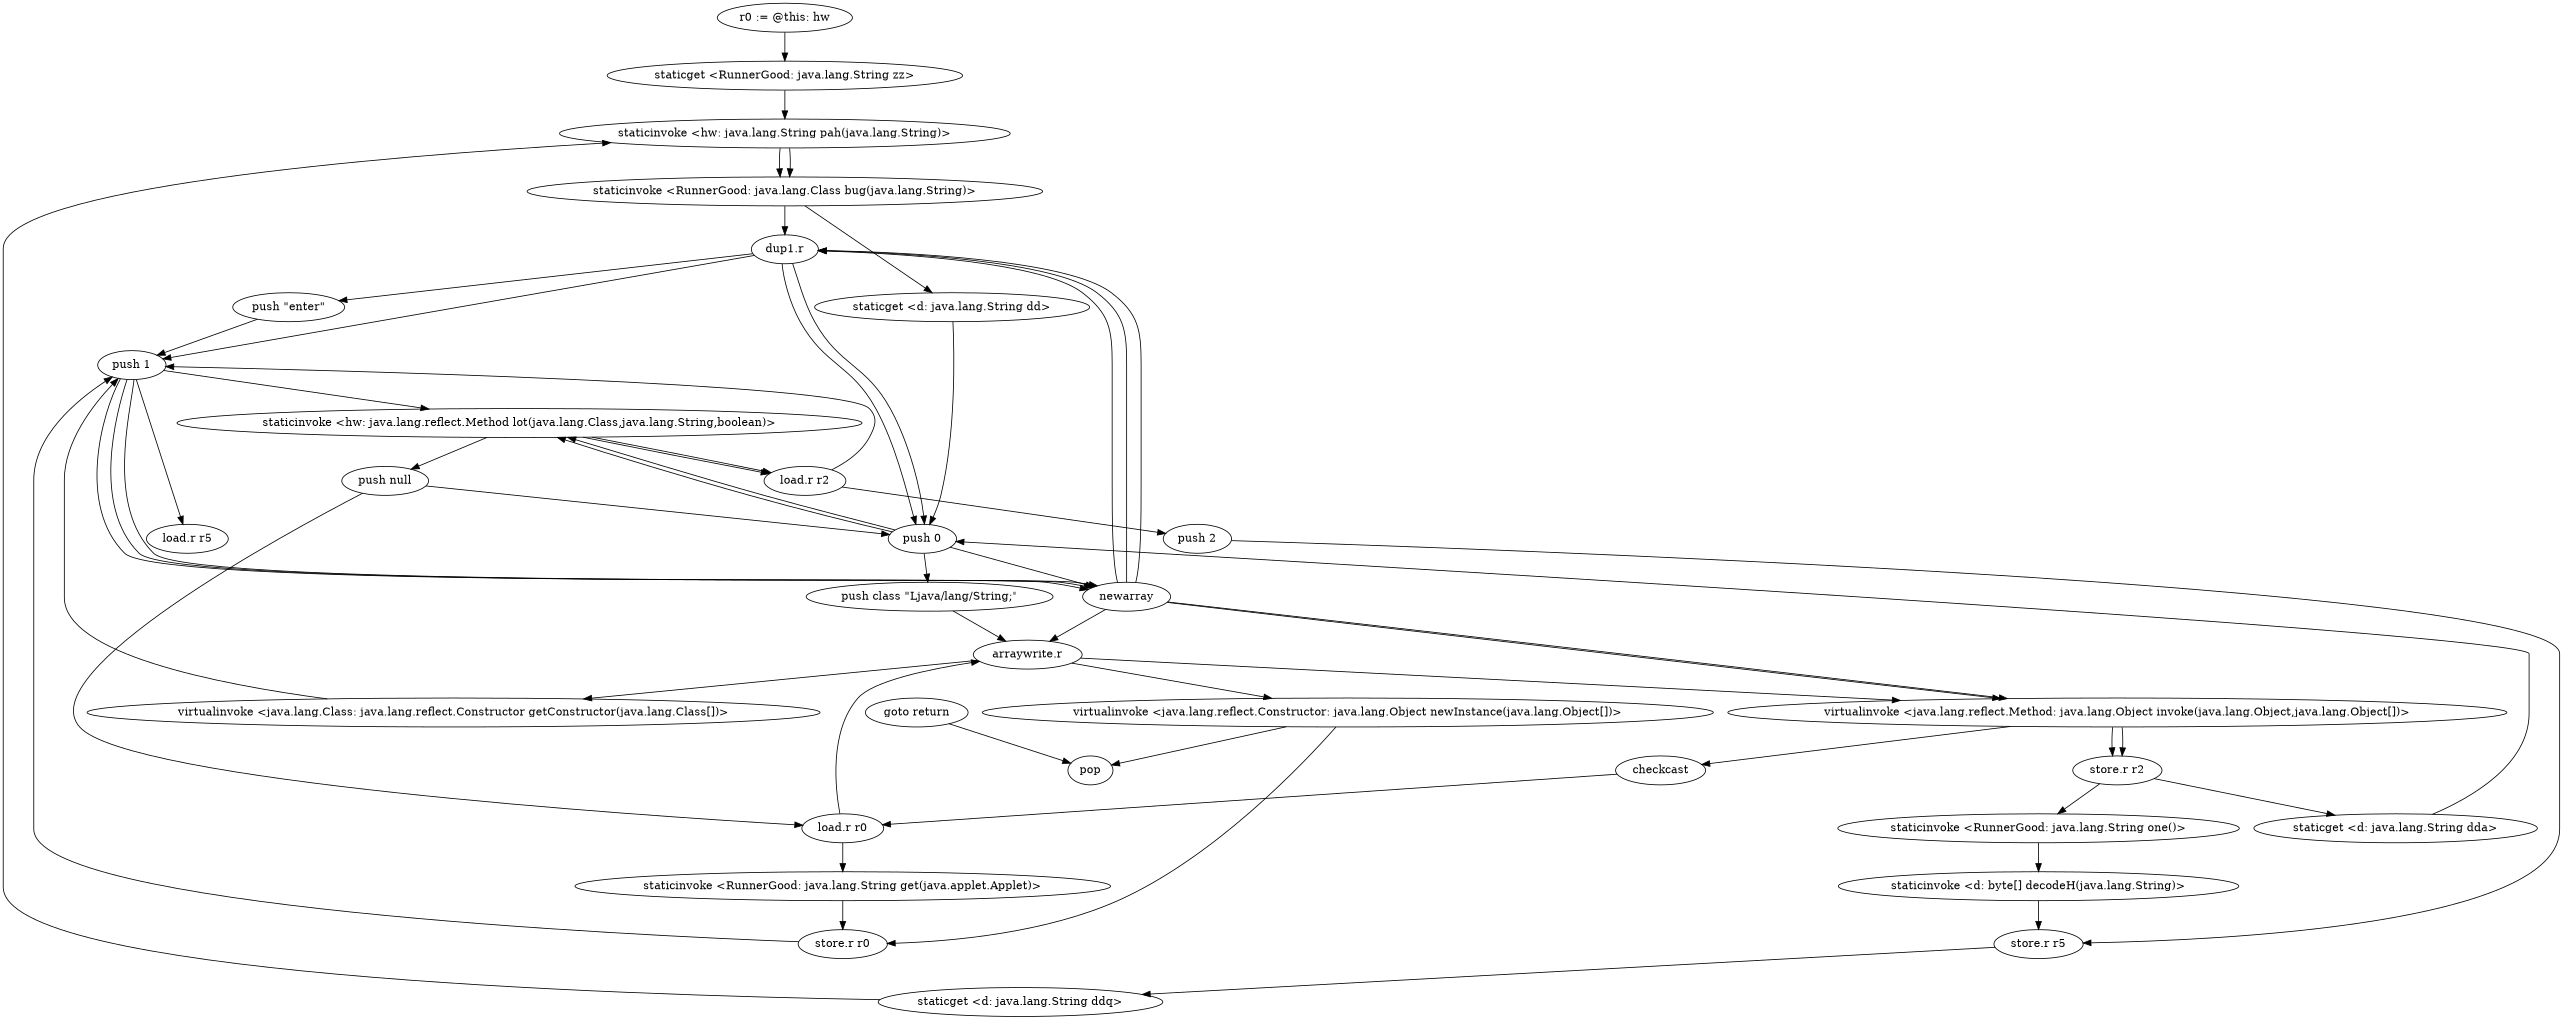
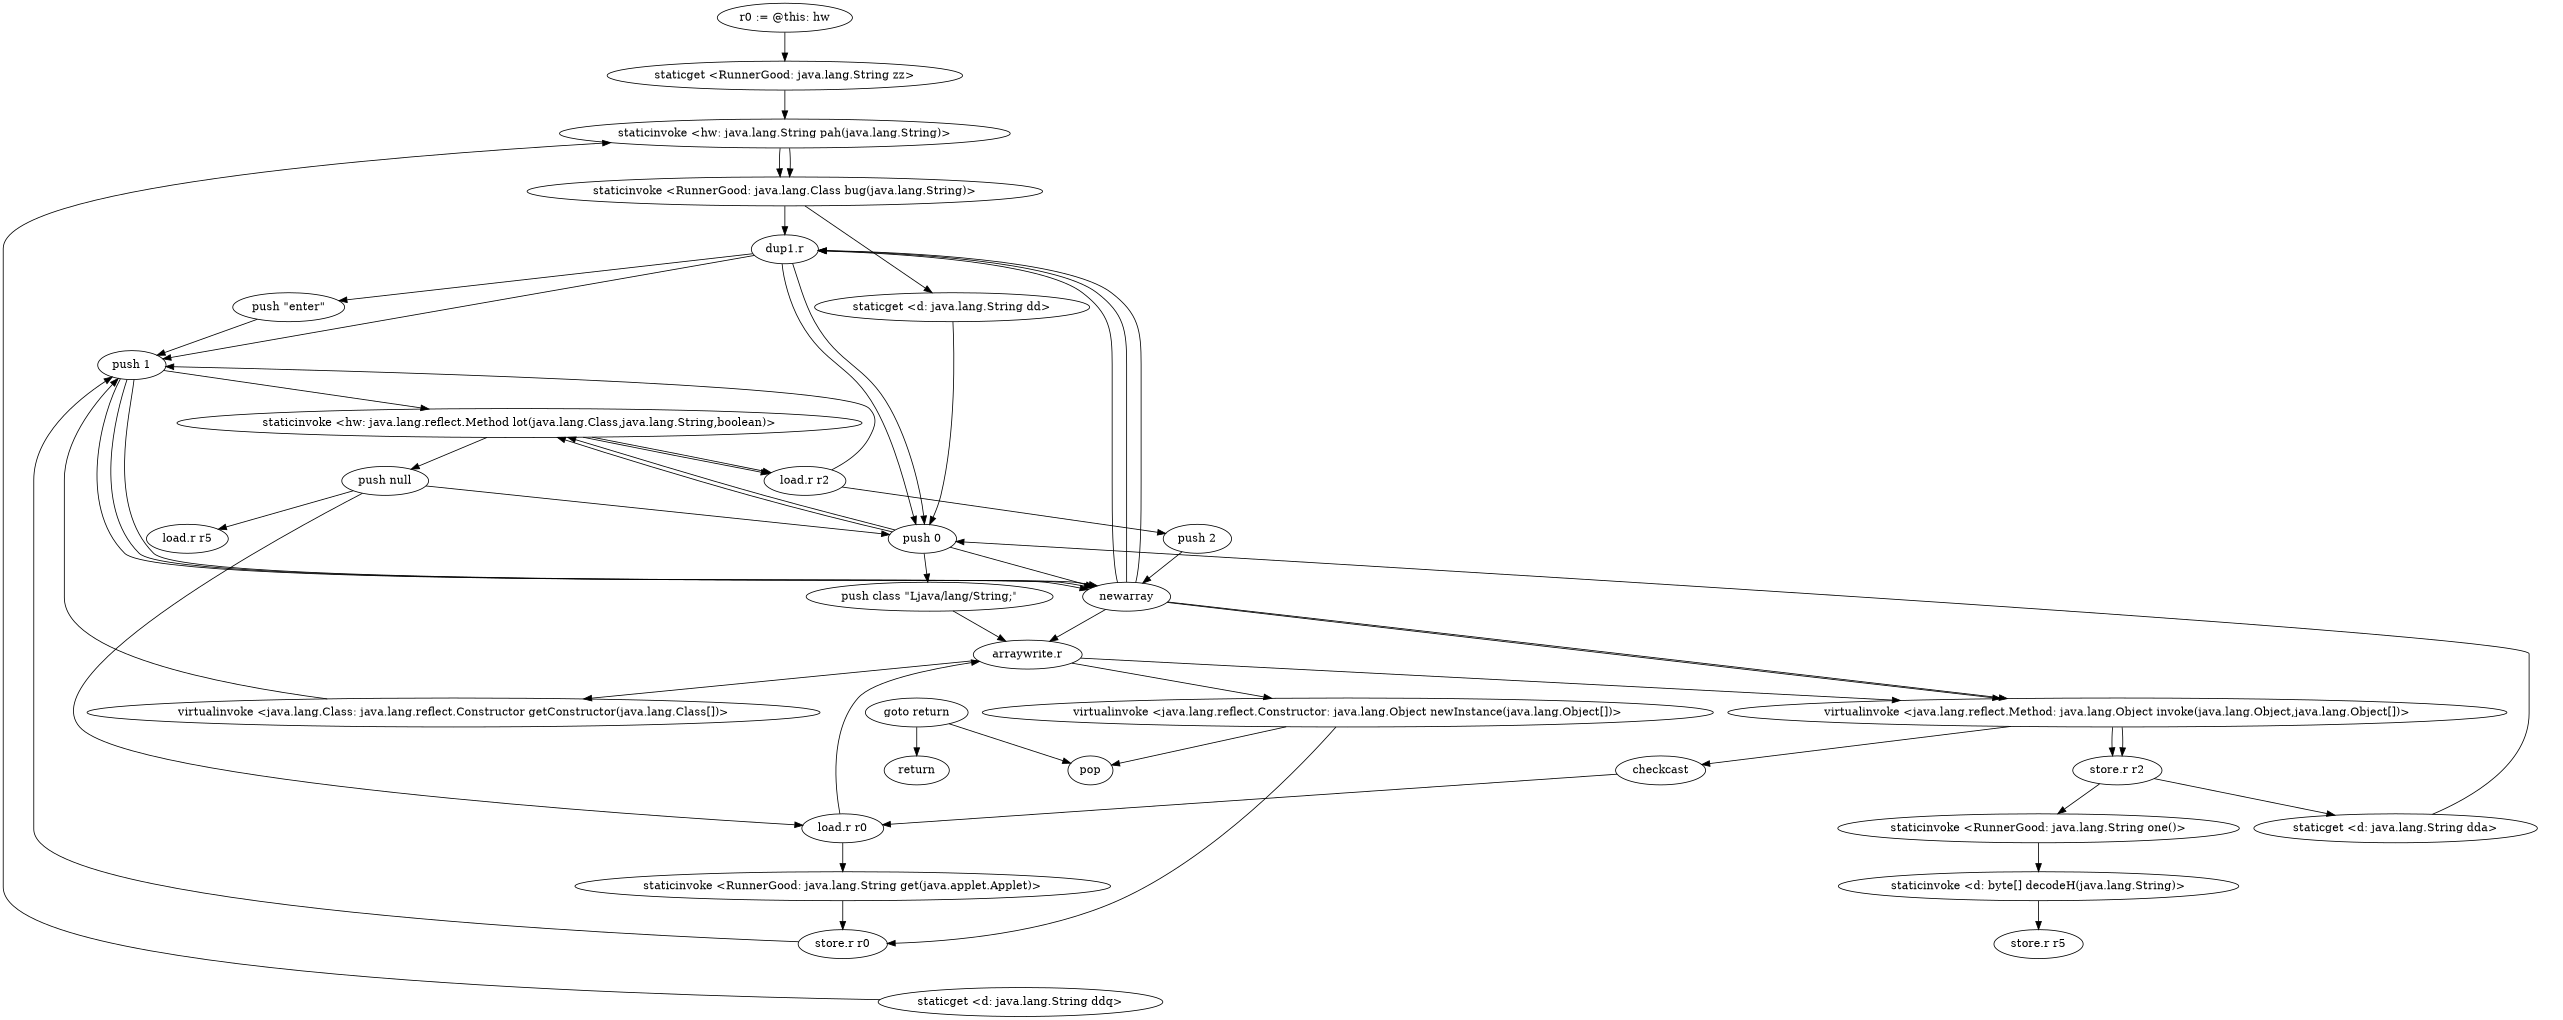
edge "push 1" -> "load.r r5": now "push null" -> "load.r r5"
edge "push 2" -> "store.r r5": now "push 2" -> "newarray"
node "return": added
edge "store.r r5" -> "staticget <d: java.lang.String ddq>": removed
